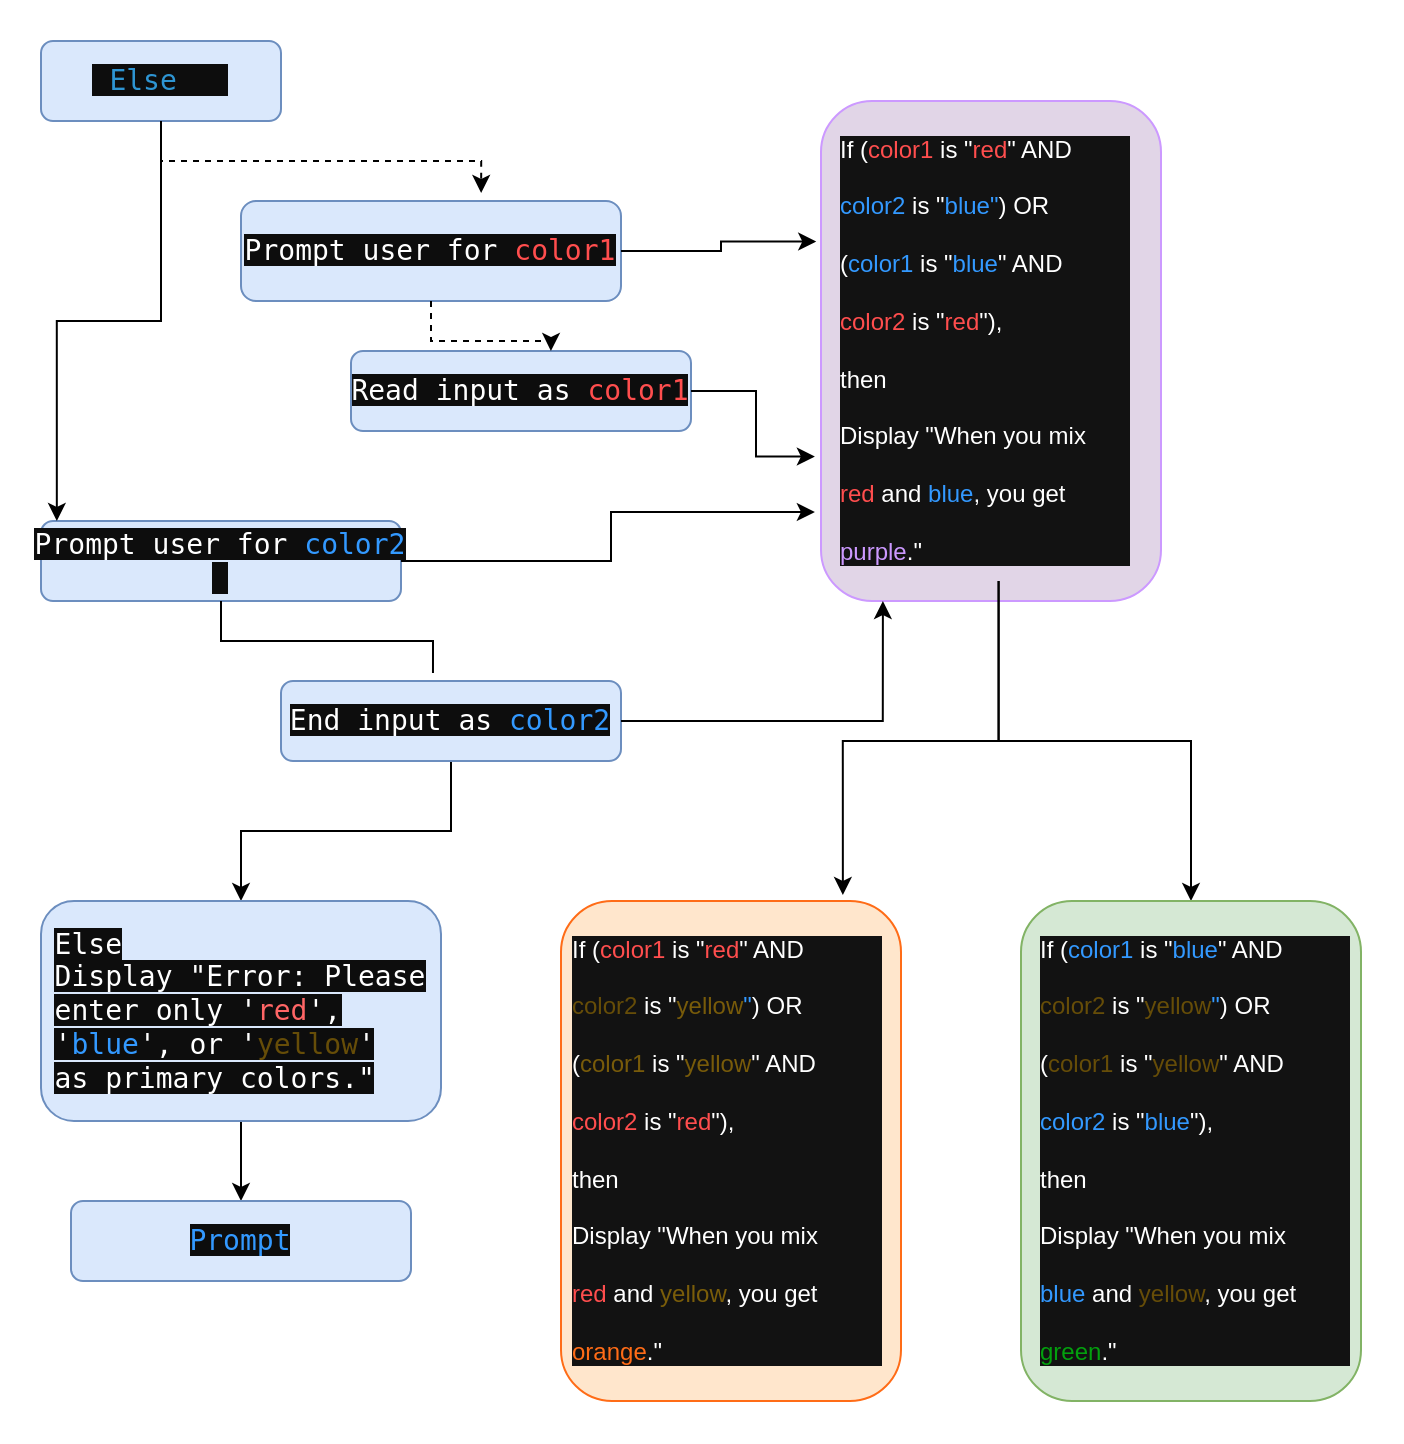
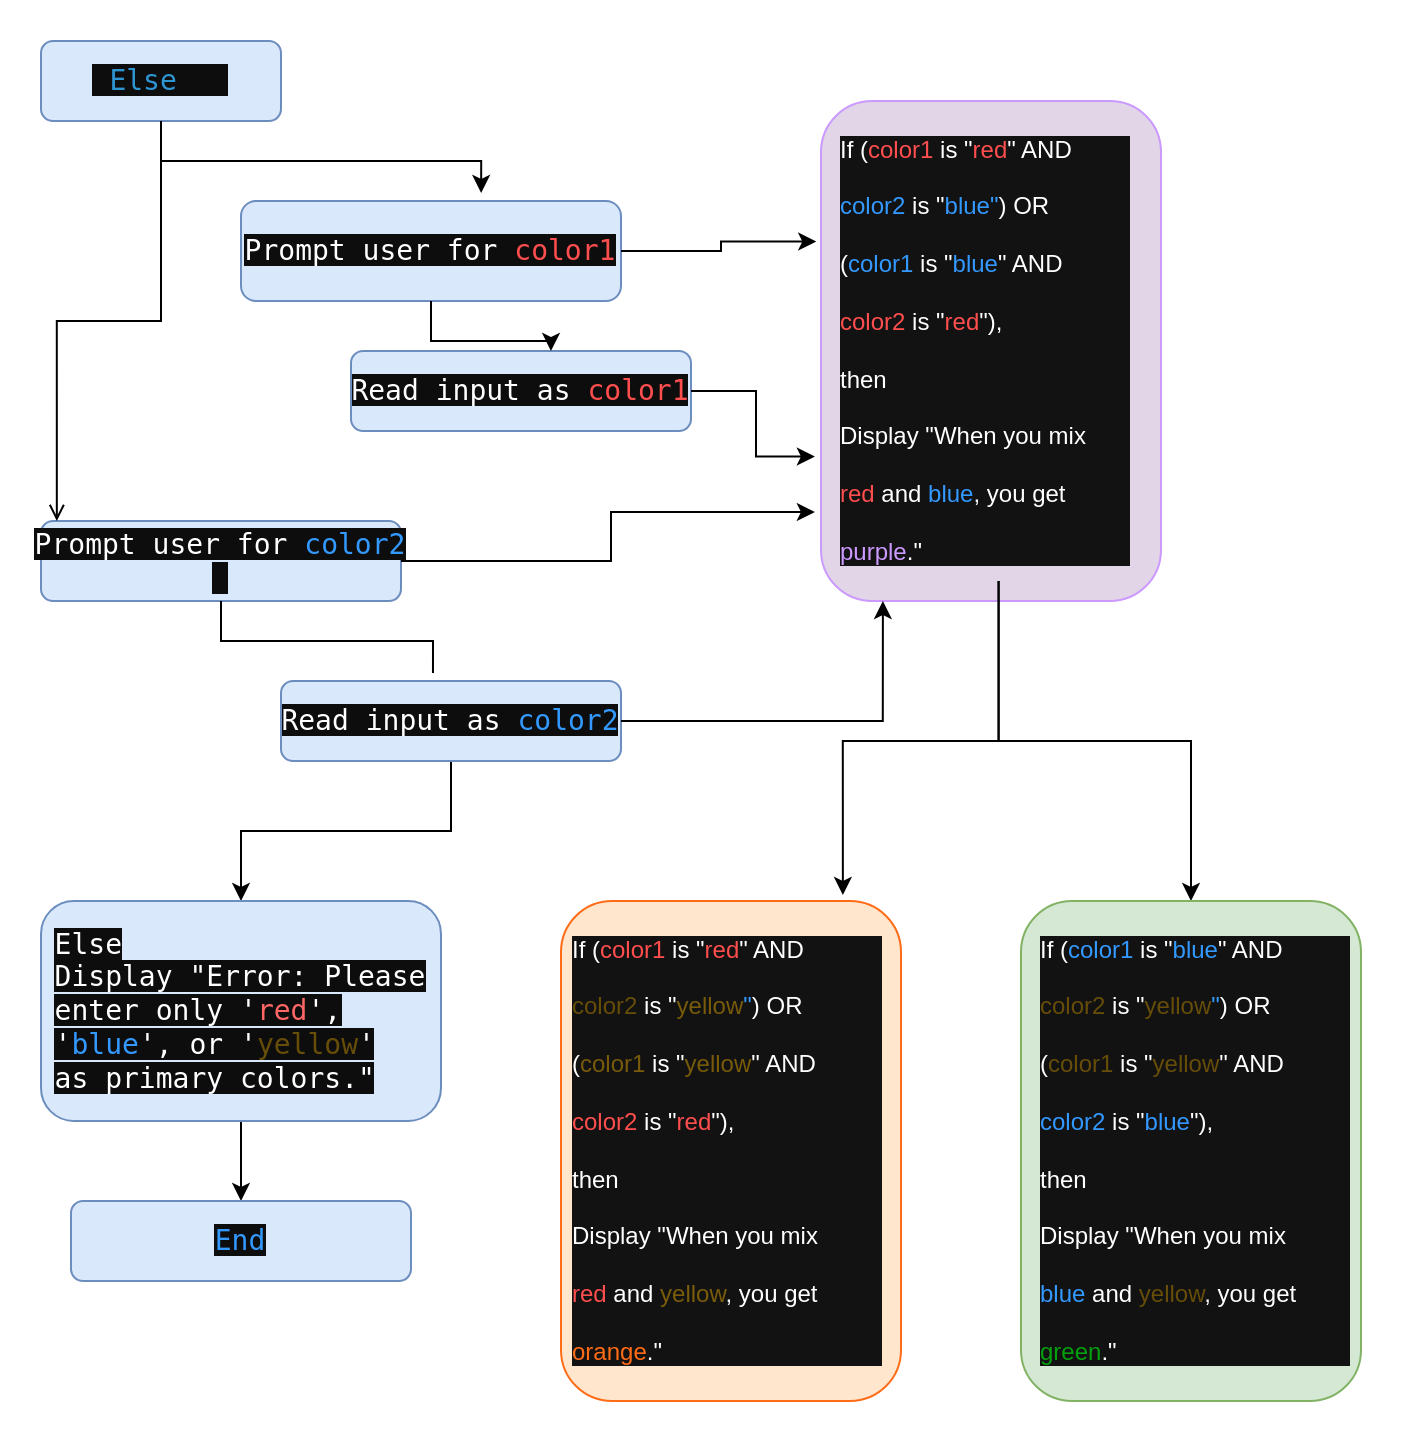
edge "Else" -> "Prompt user for color1": style dashed -> solid
edge "Prompt user for color1" -> "Read input as color1": style dashed -> solid
edge "Else" -> "Prompt user for color2": arrowhead classic -> open
node "End input as color2": label "End input as color2" -> "Read input as color2"
node "Prompt": label "Prompt" -> "End"
